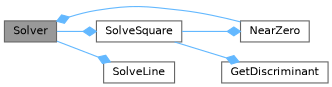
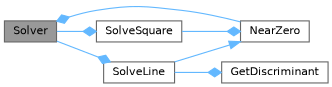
edge "SolveSquare" -> "GetDiscriminant": now "SolveLine" -> "GetDiscriminant"
edge "SolveLine" -> "NearZero": added
